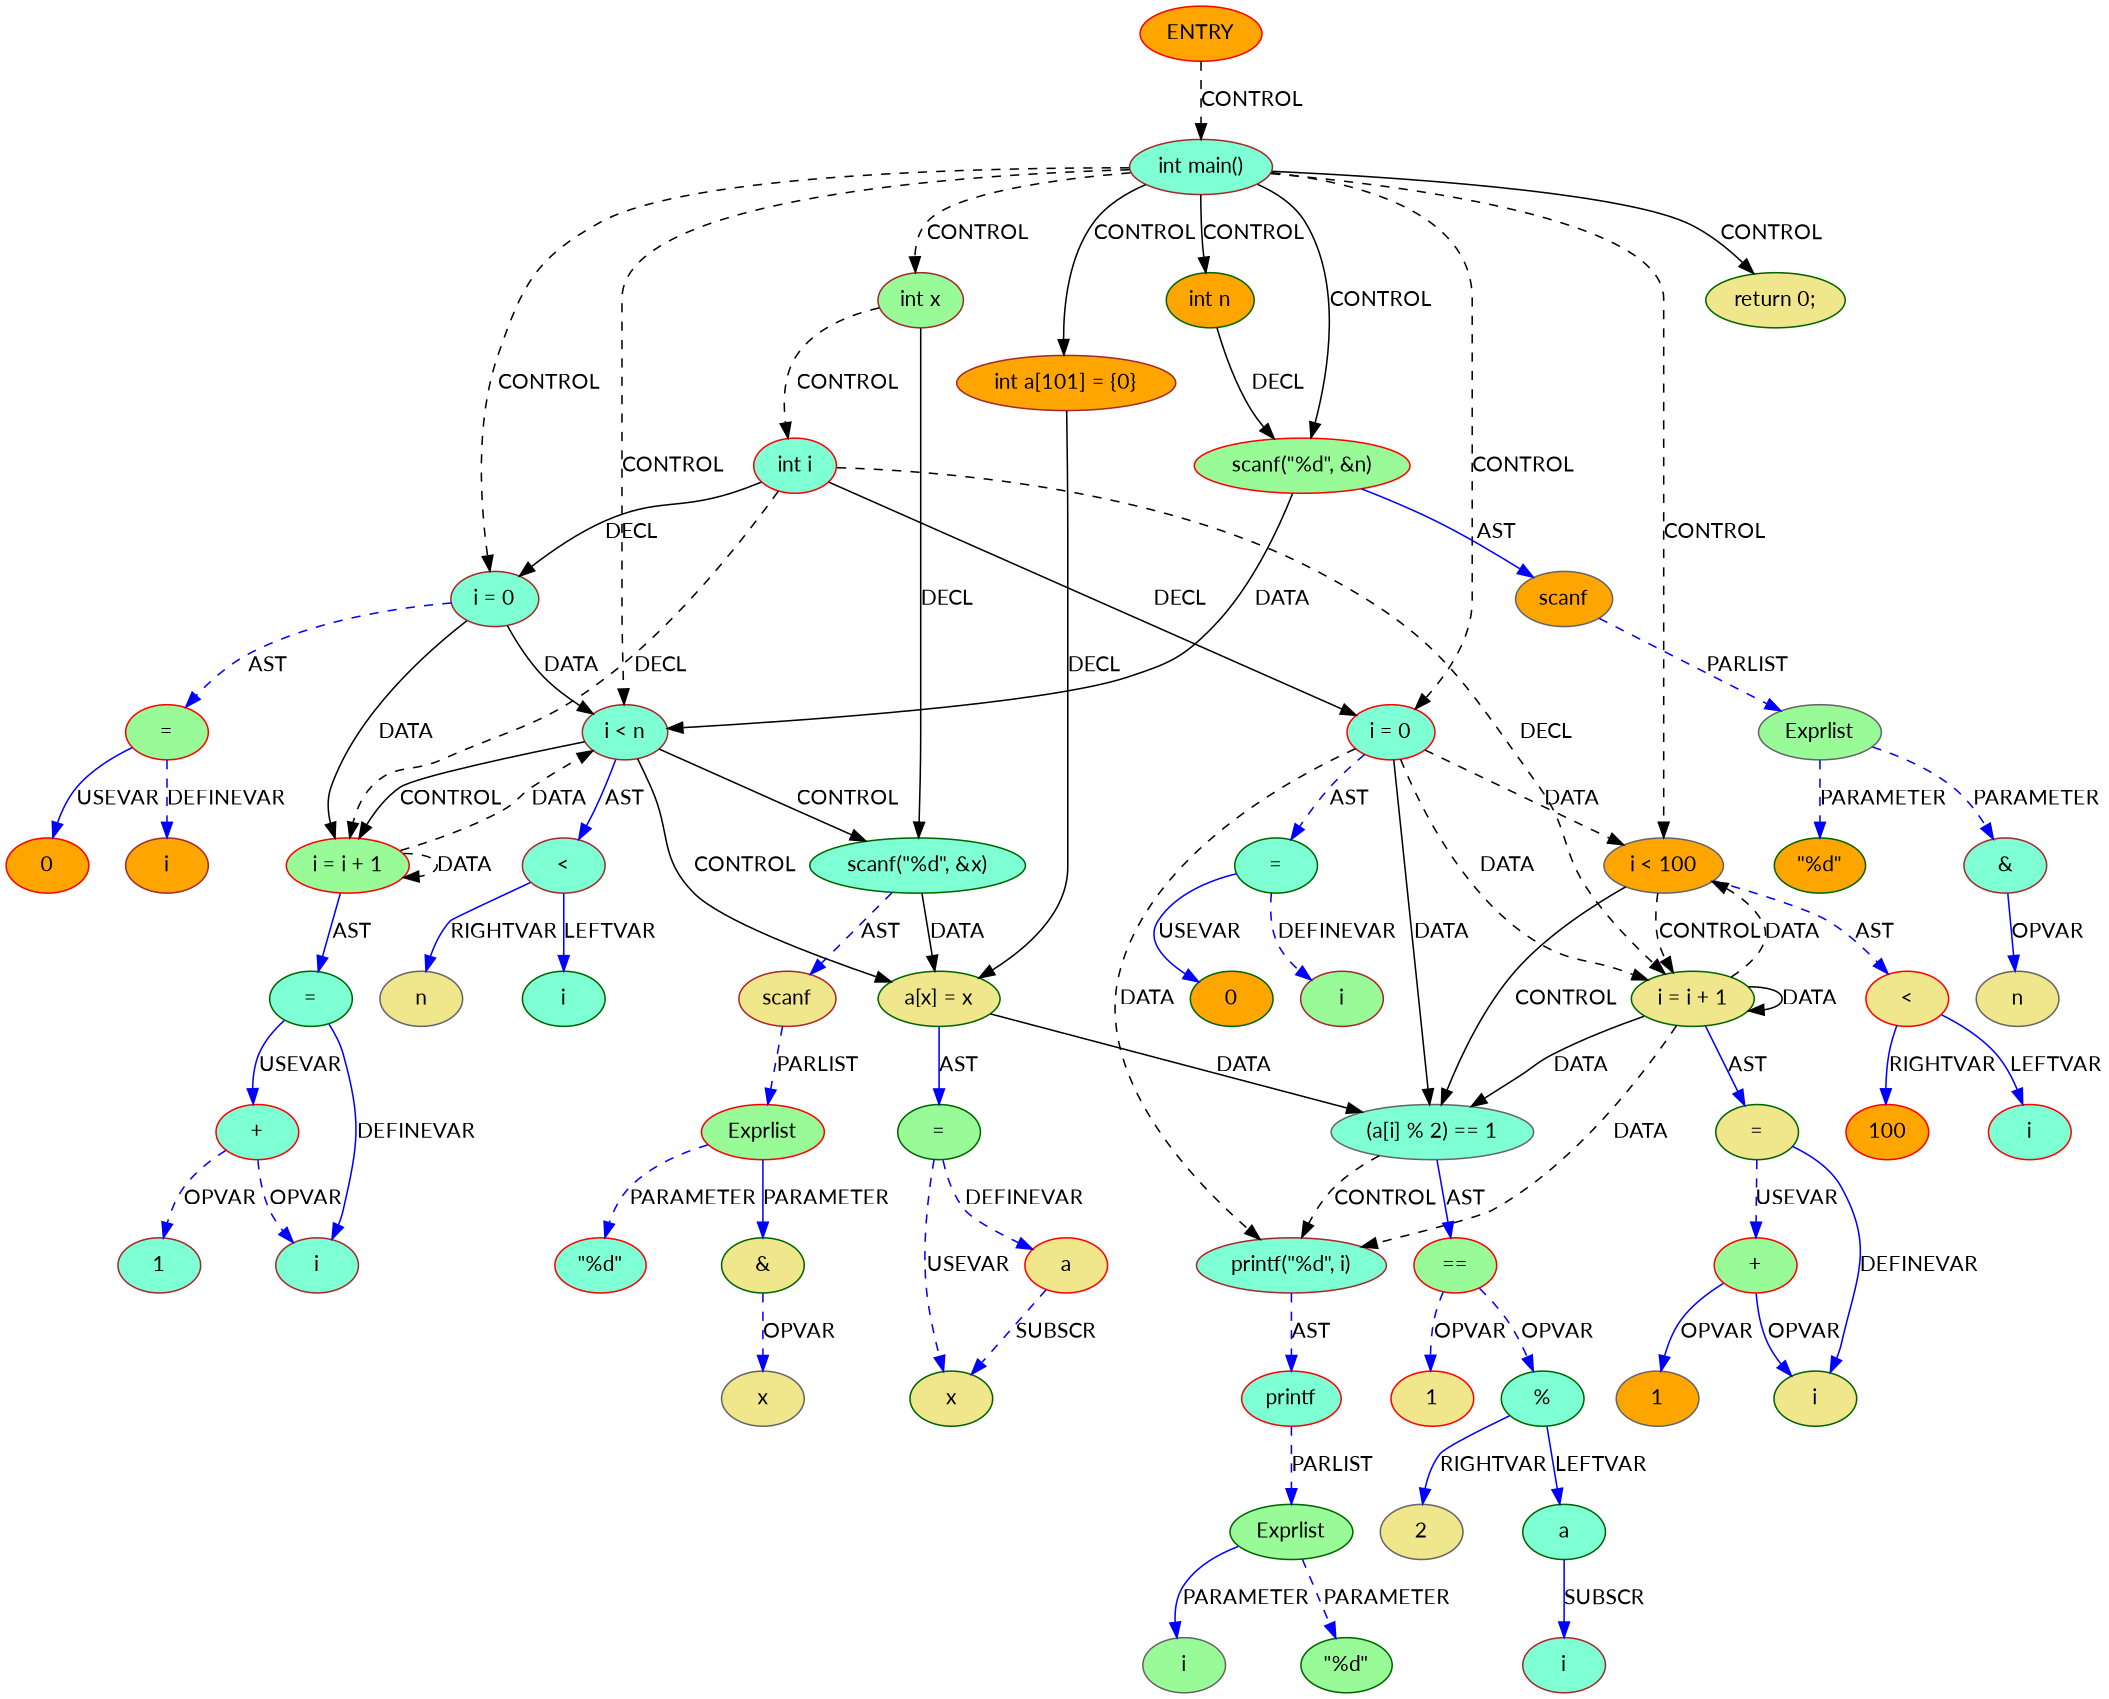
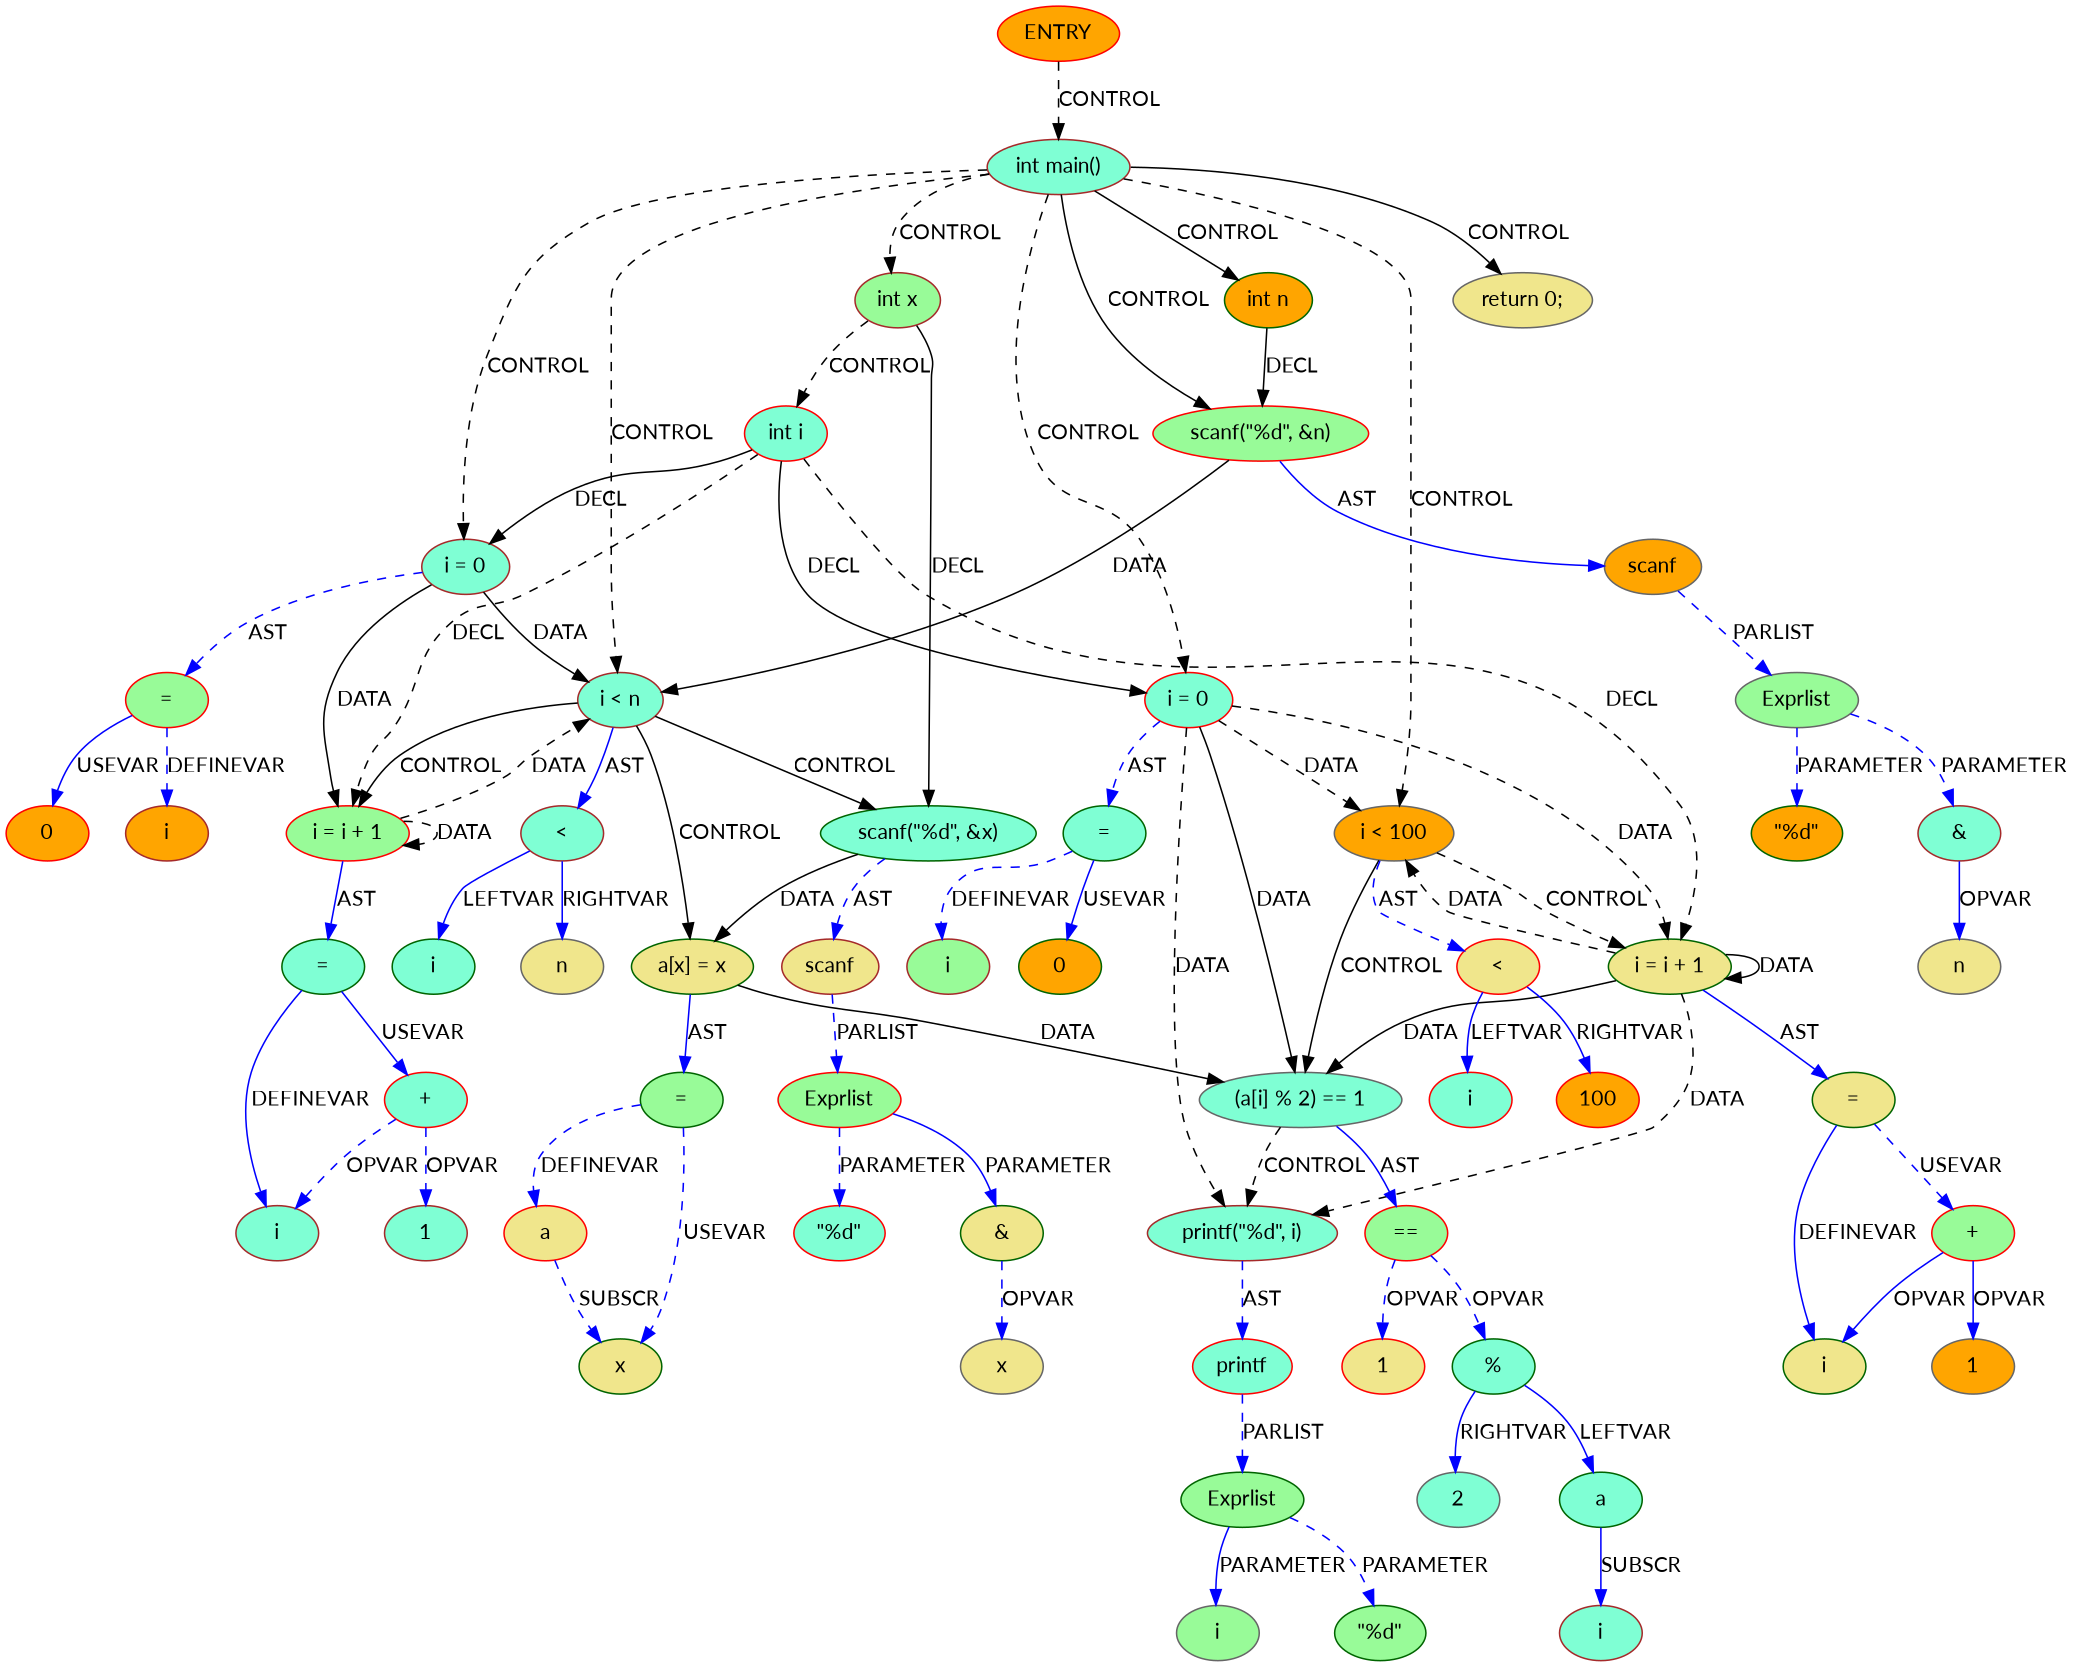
node "return 0;": color darkgreen -> gray40
node "int a[101] = {0}": removed
node "2": fillcolor khaki -> aquamarine
